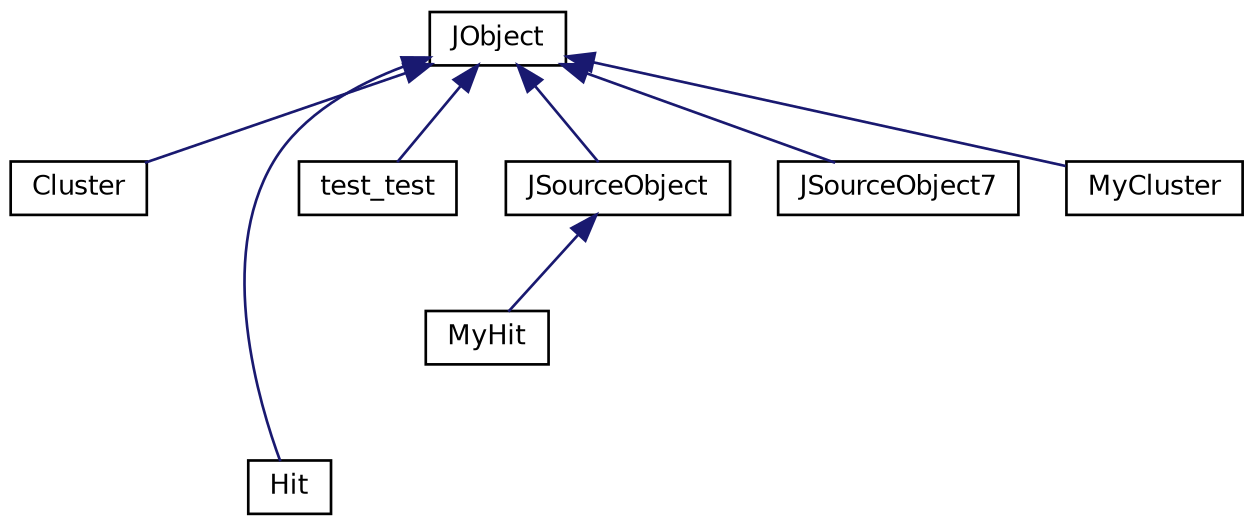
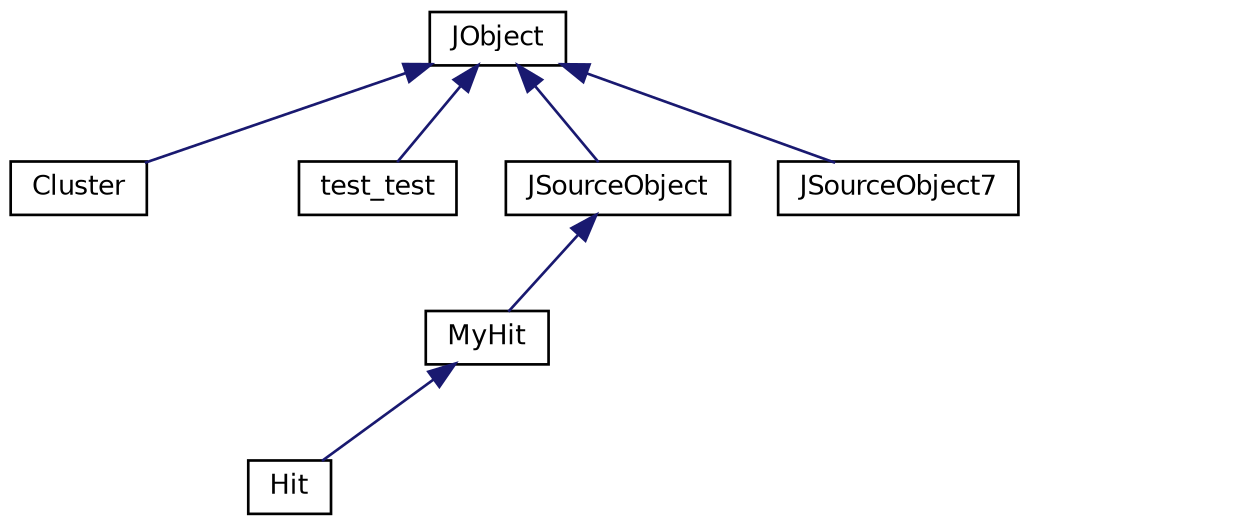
node "MyCluster": removed
edge "Hit" -> "JObject": now "Hit" -> "MyHit"
